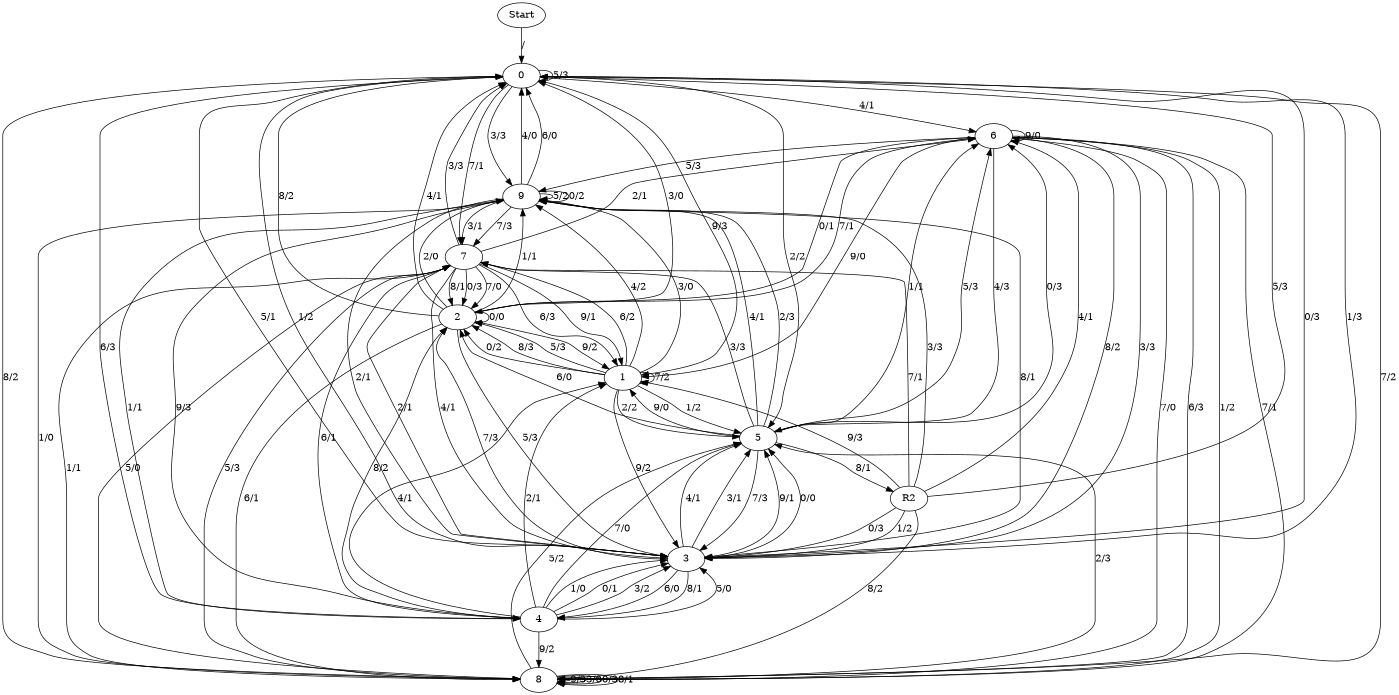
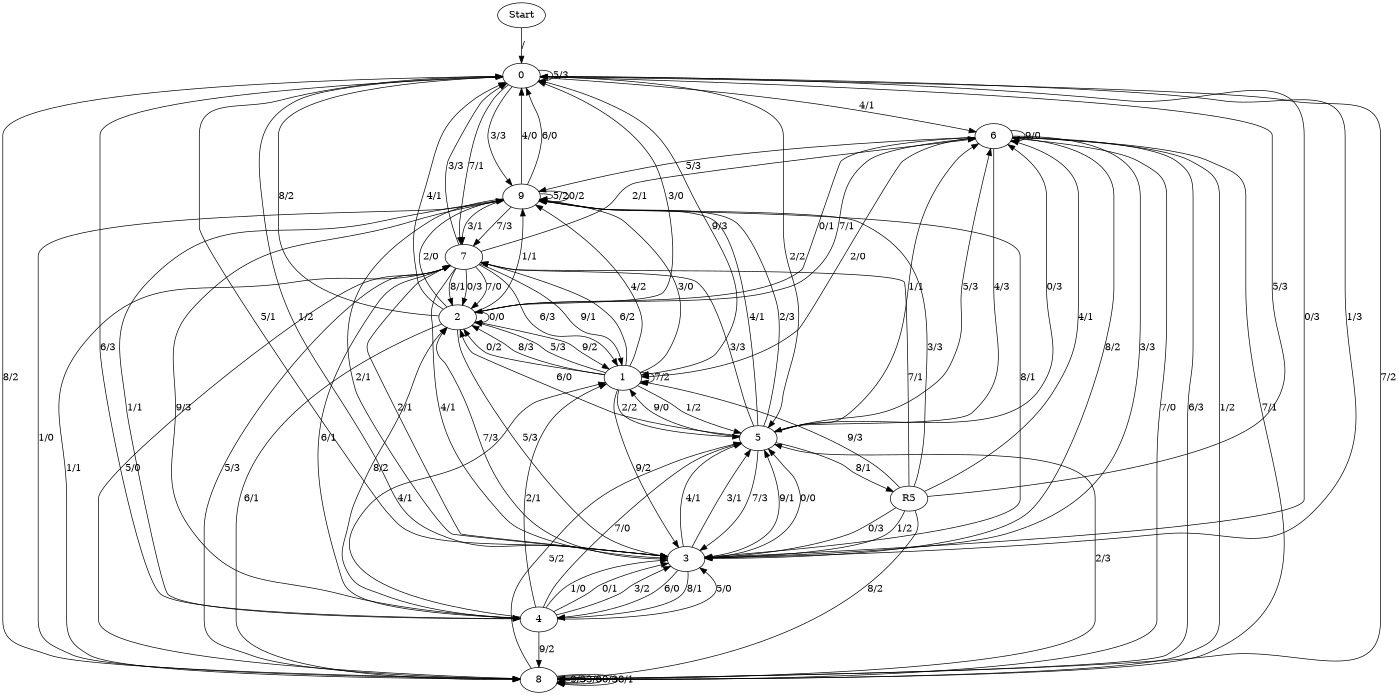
edge "6" -> "1": label "9/0" -> "2/0"
node "R2": label "R2" -> "R5"
